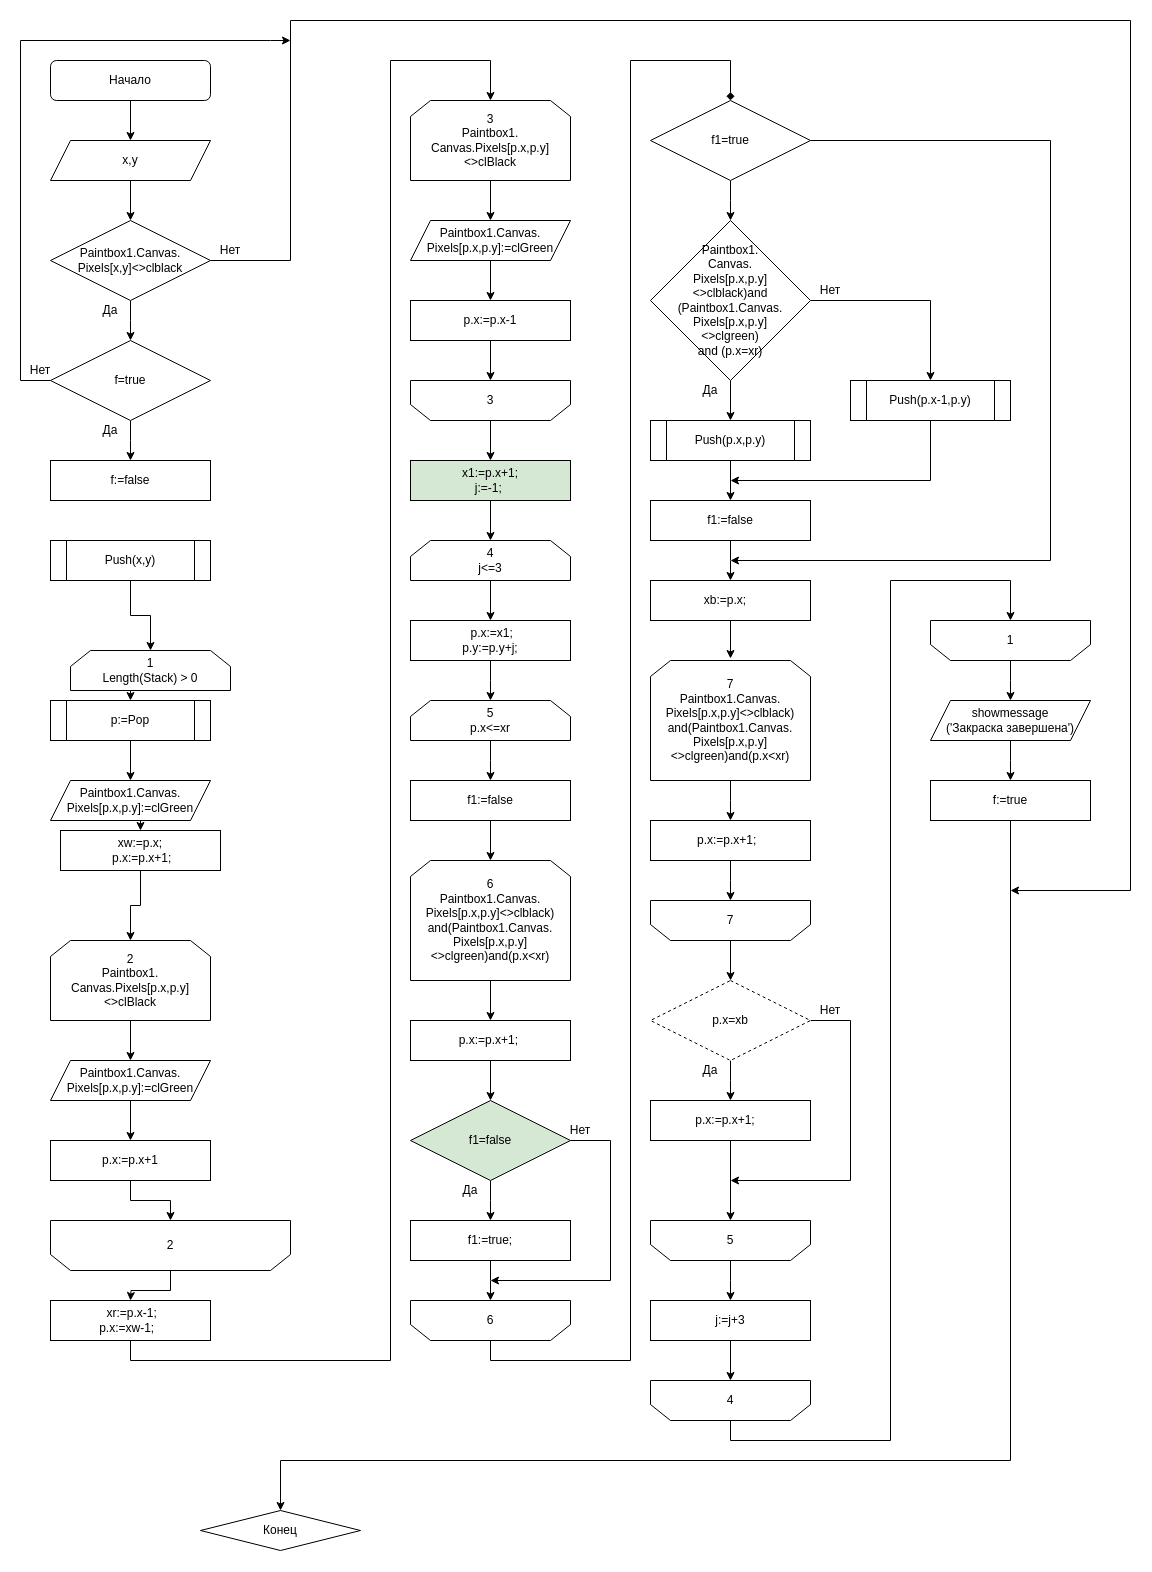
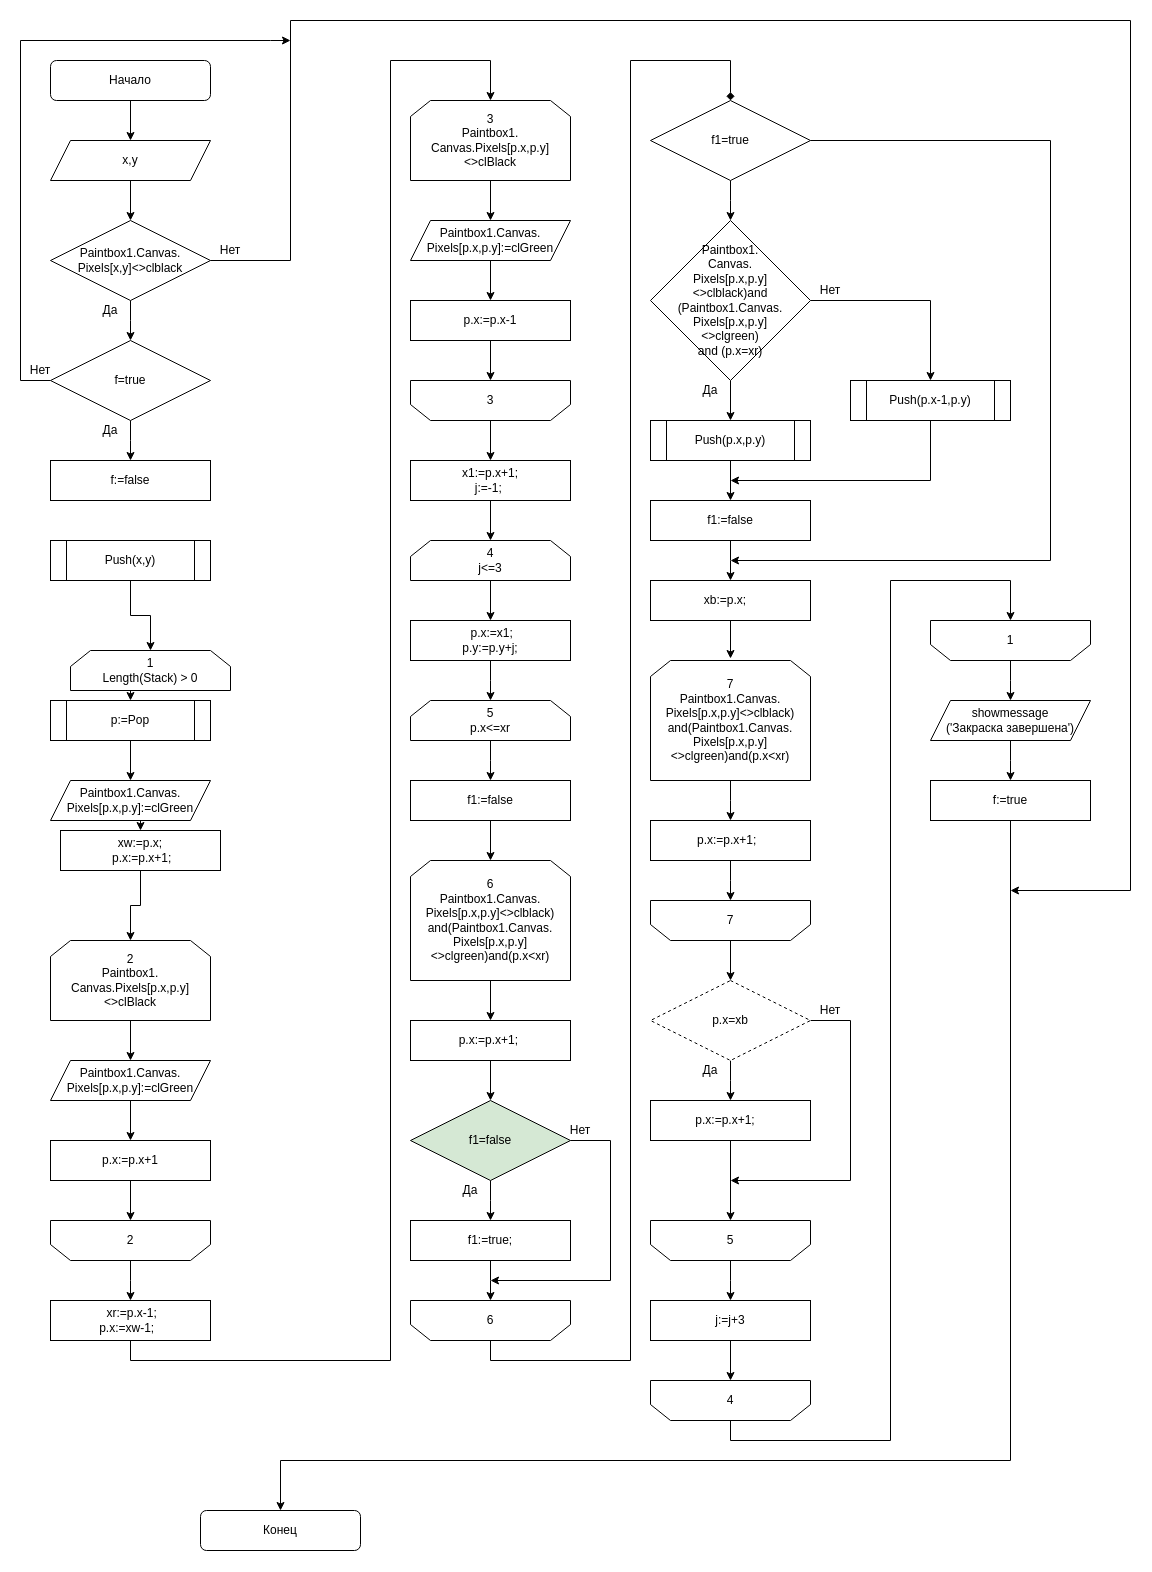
node "x1:=p.x+1; j:=-1;": fillcolor #d5e8d4 -> #ffffff
node "2": size 240x50 -> 160x40
node "Конец": shape diamond -> rounded rectangle
